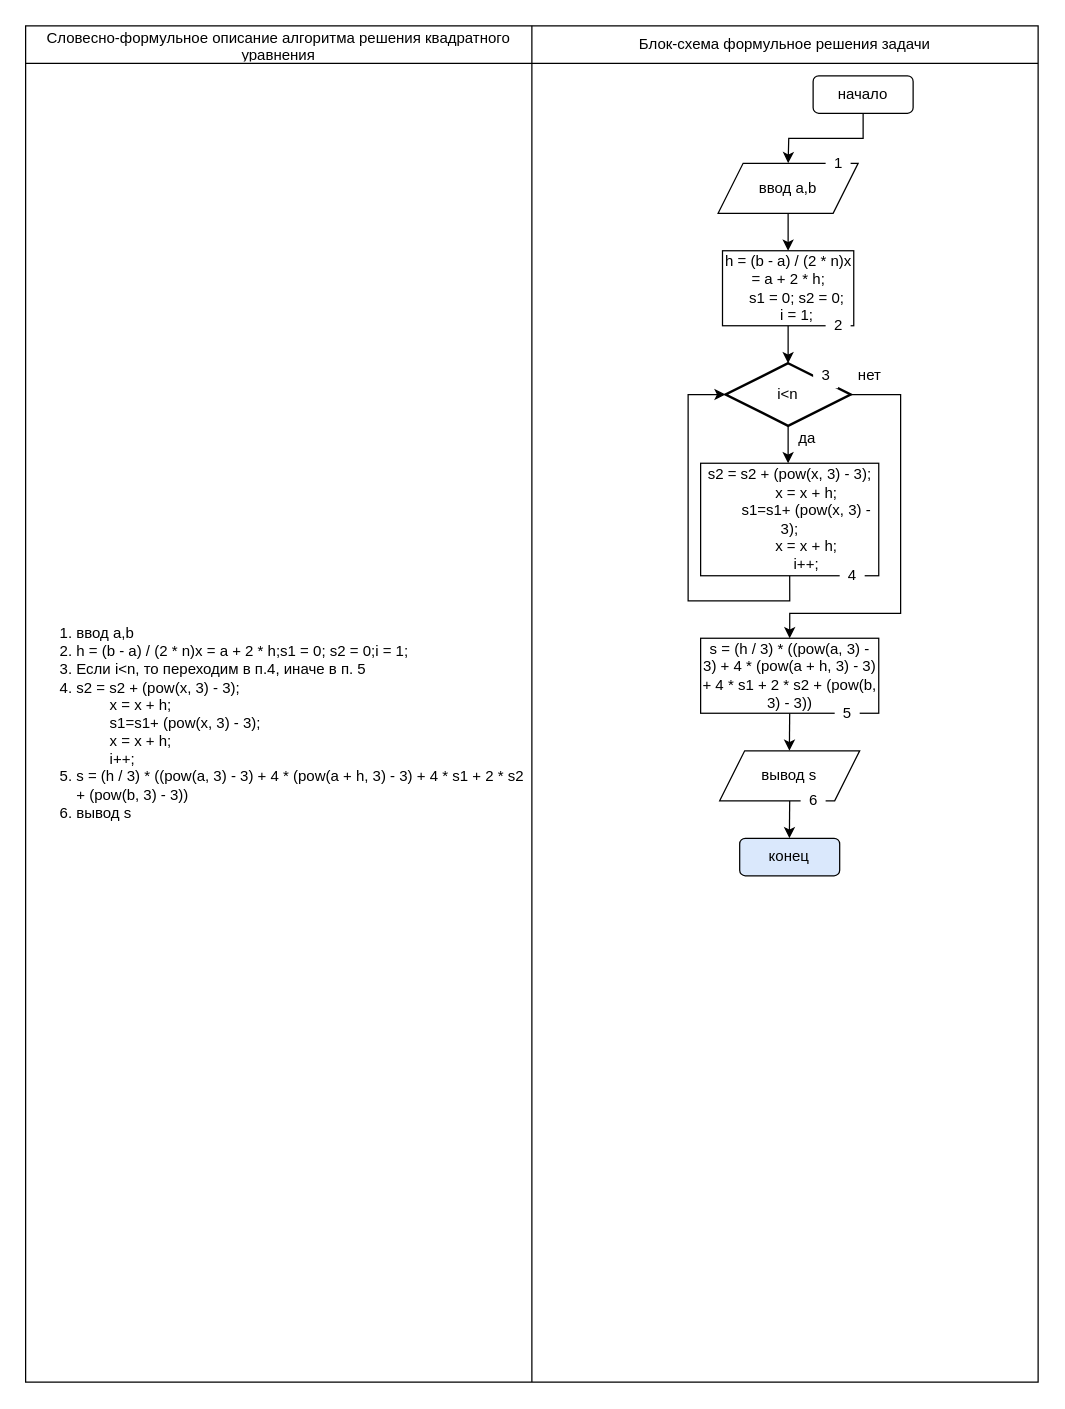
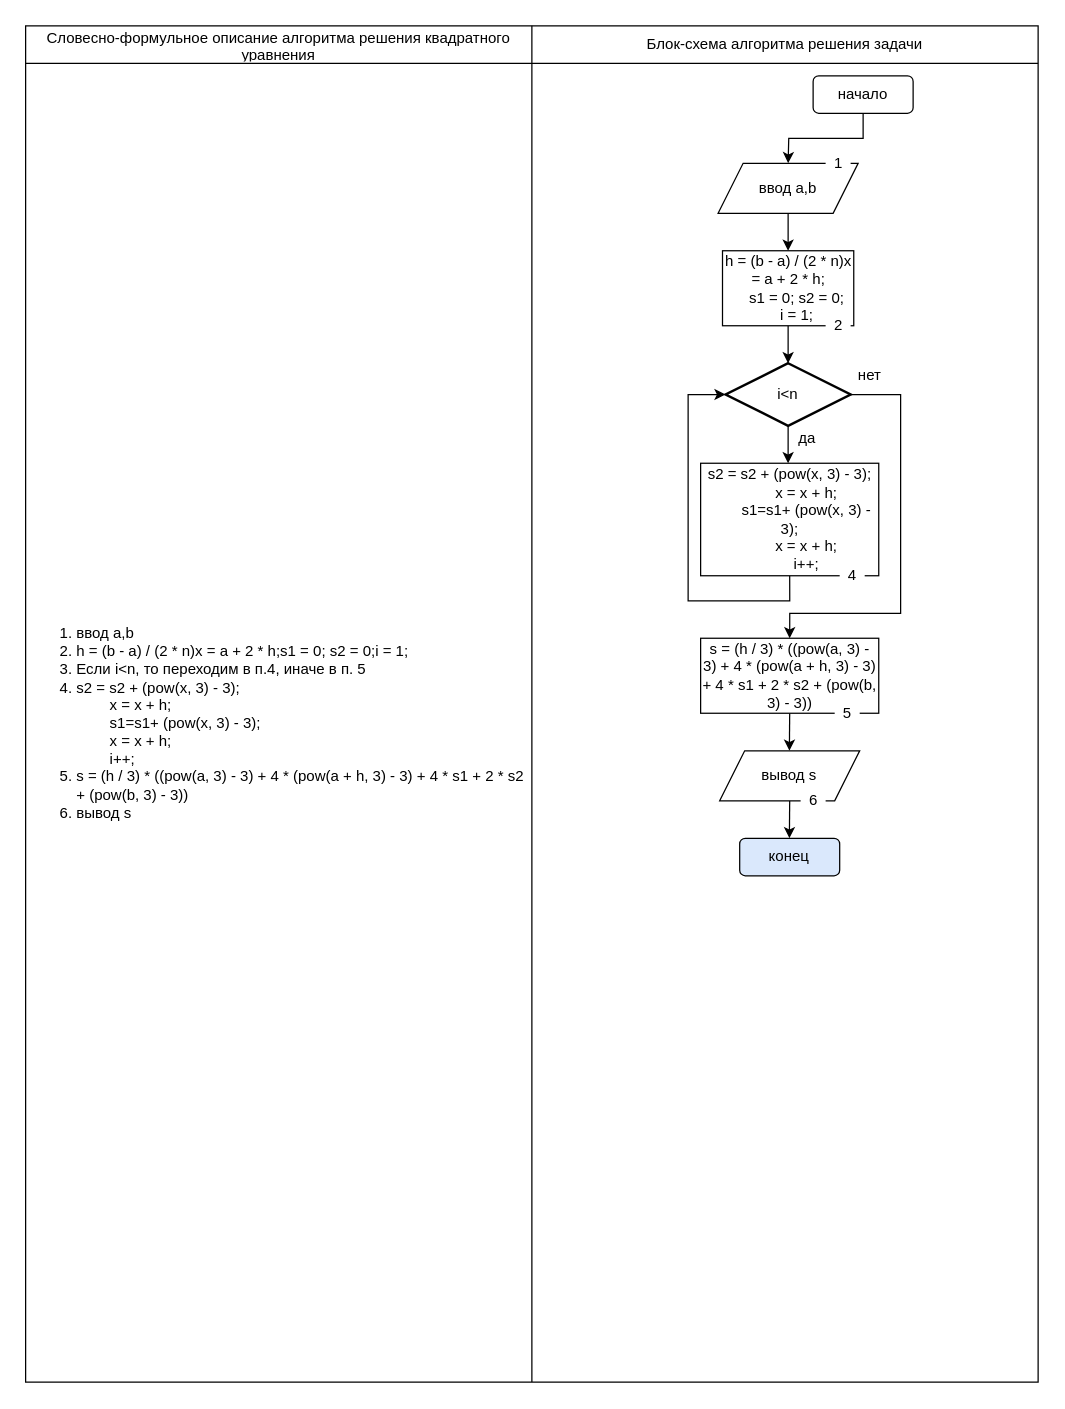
node "Блок-схема формульное решения задачи": label "Блок-схема формульное решения задачи" -> "Блок-схема алгоритма решения задачи"
node "3": removed
